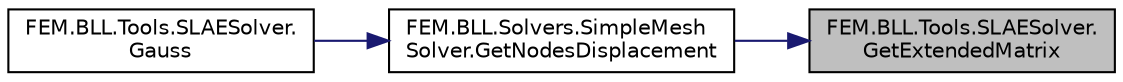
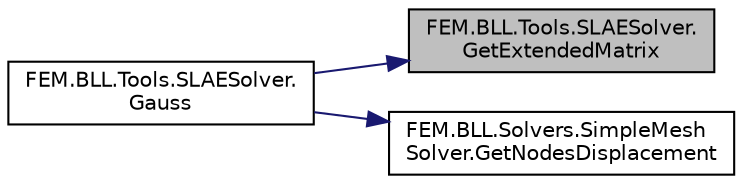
edge "FEM.BLL.Solvers.SimpleMesh Solver.GetNodesDisplacement" -> "FEM.BLL.Tools.SLAESolver. GetExtendedMatrix": now "FEM.BLL.Tools.SLAESolver. Gauss" -> "FEM.BLL.Tools.SLAESolver. GetExtendedMatrix"
